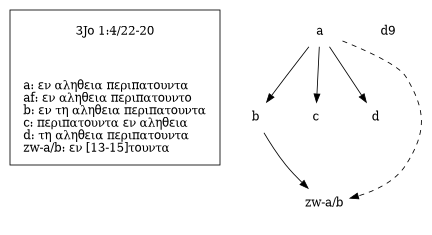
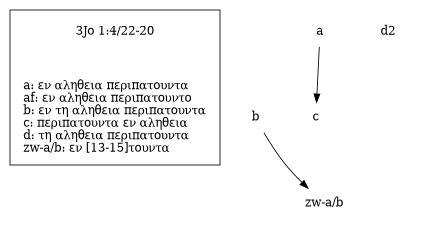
node "d9": label "d9" -> "d2"
edge "a" -> "b": removed
edge "a" -> "zw-a/b": removed
node "d": removed
